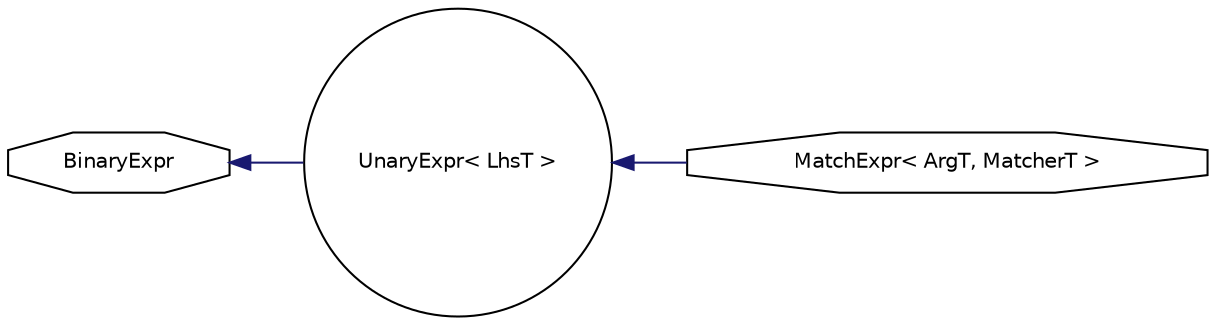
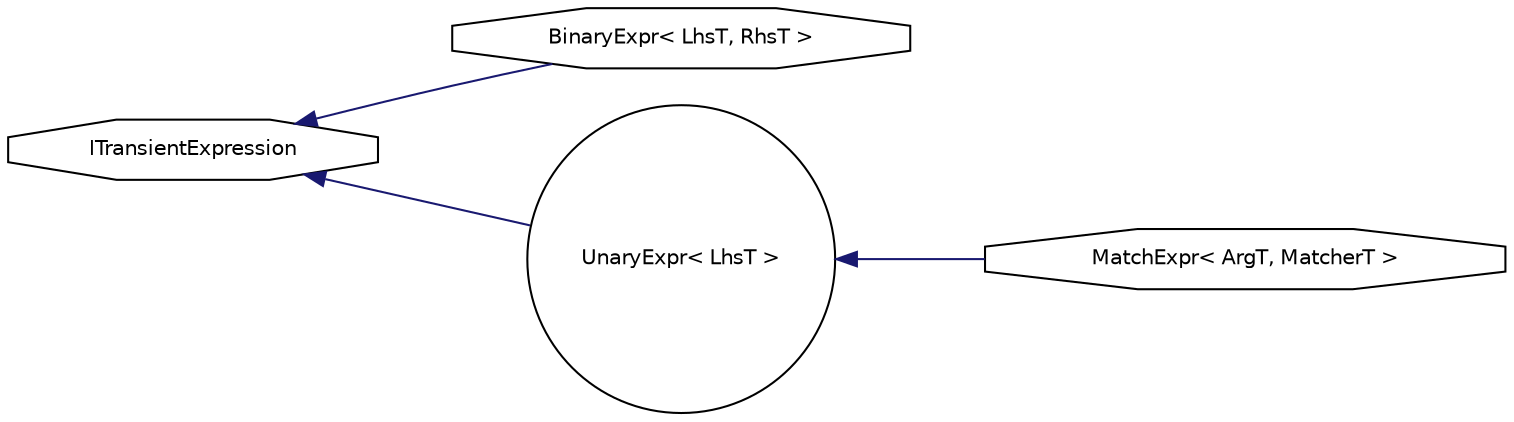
node "BinaryExpr< LhsT, RhsT >": added
node "BinaryExpr": label "BinaryExpr" -> "ITransientExpression"
